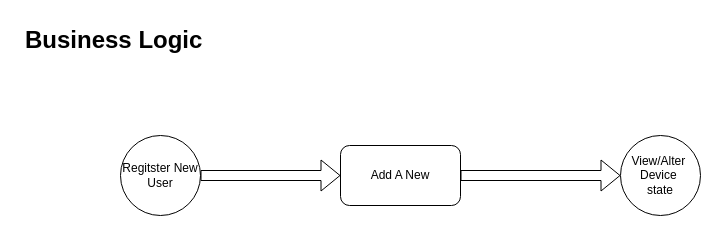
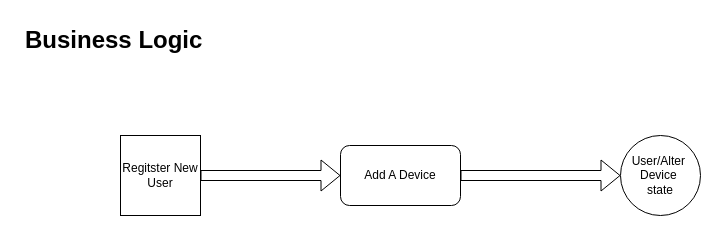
node "Regitster New User": shape ellipse -> rectangle
node "Add A New": label "Add A New" -> "Add A Device"
node "View/Alter Device state": label "View/Alter Device state" -> "User/Alter Device state"
